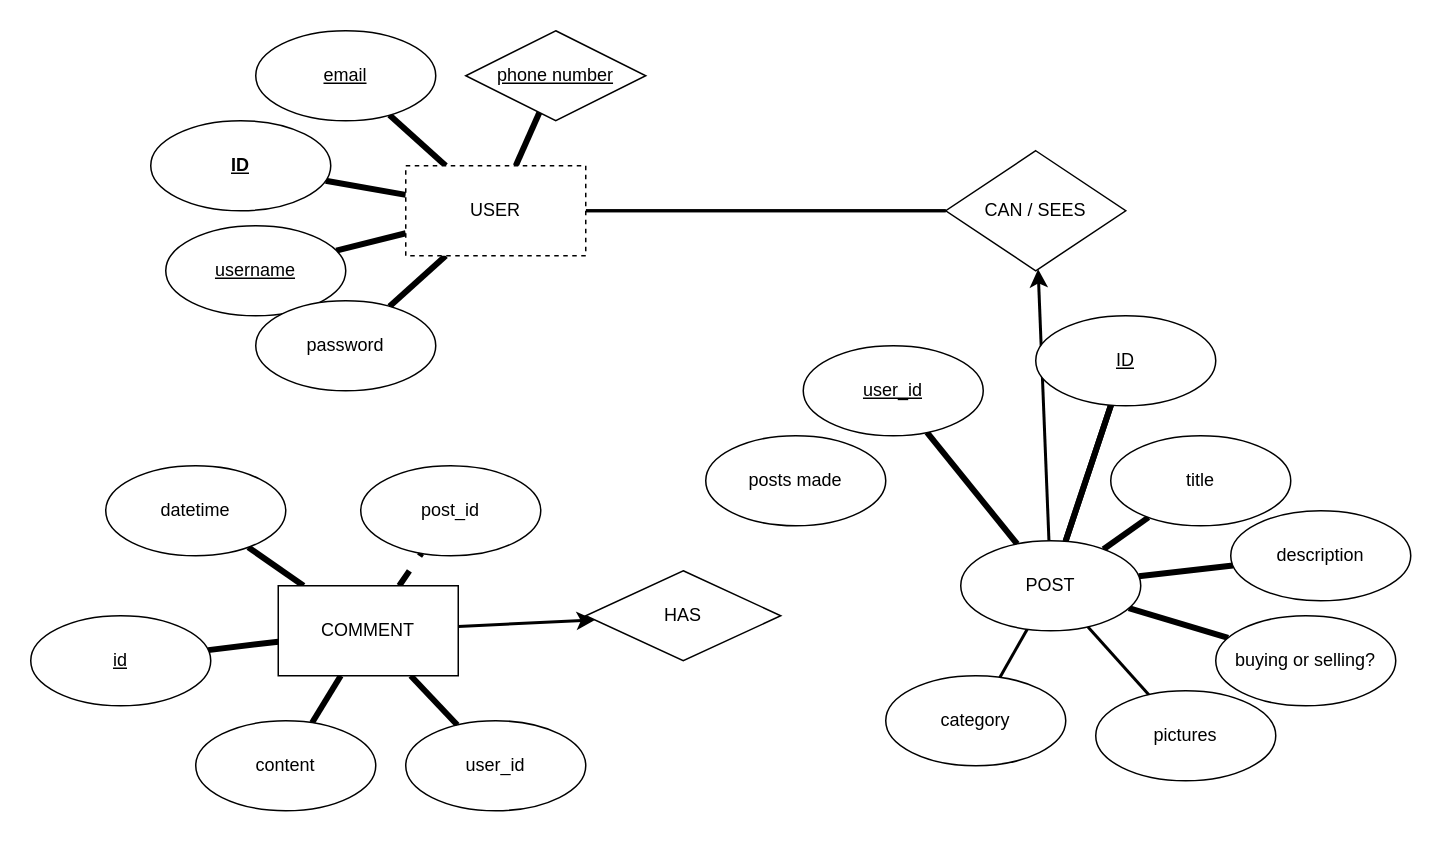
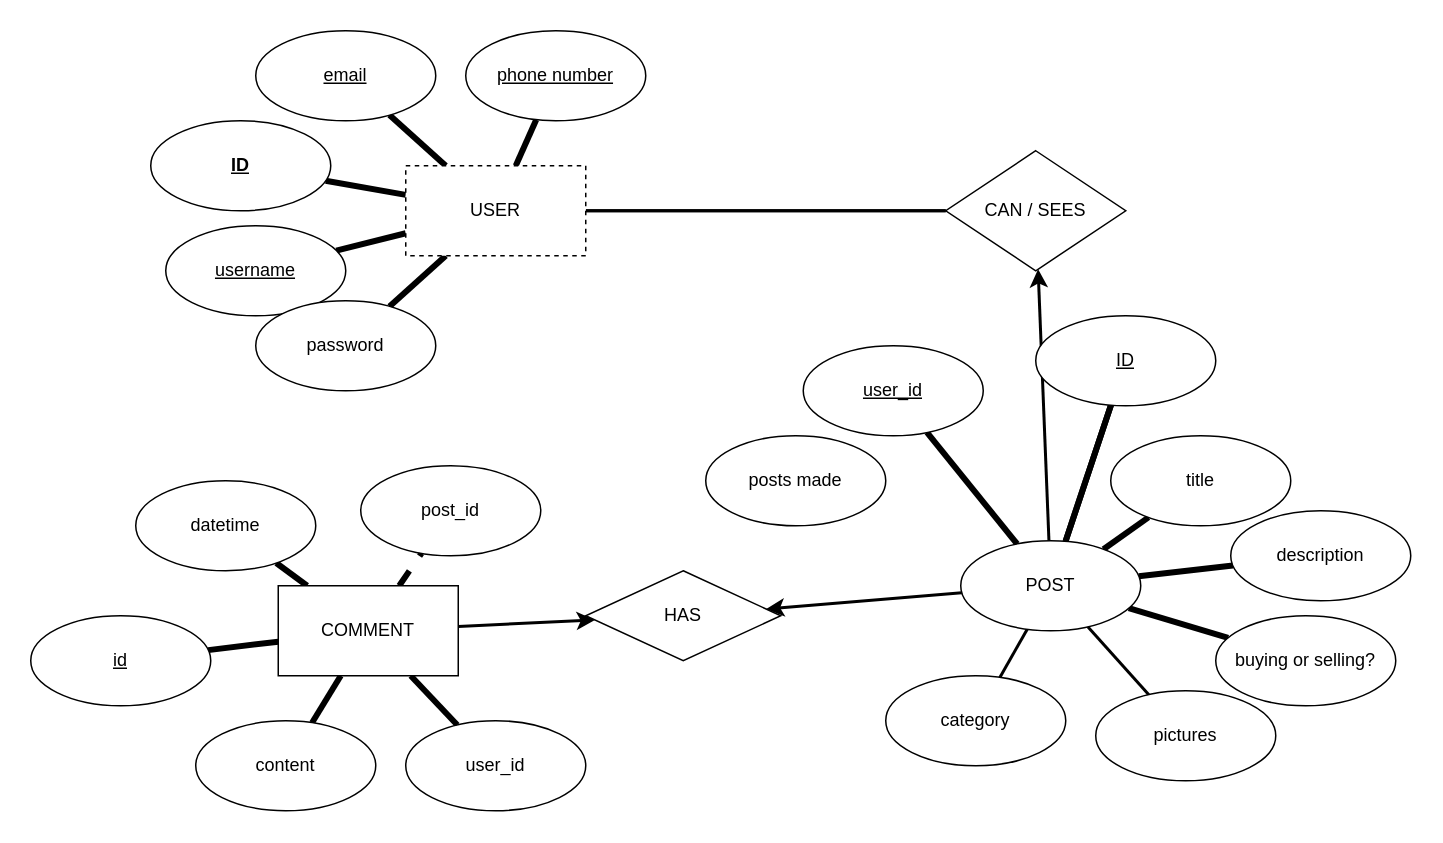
node "phone number": shape diamond -> ellipse
node "datetime": moved (196, 511) -> (226, 526)
edge "POST" -> "HAS": added
